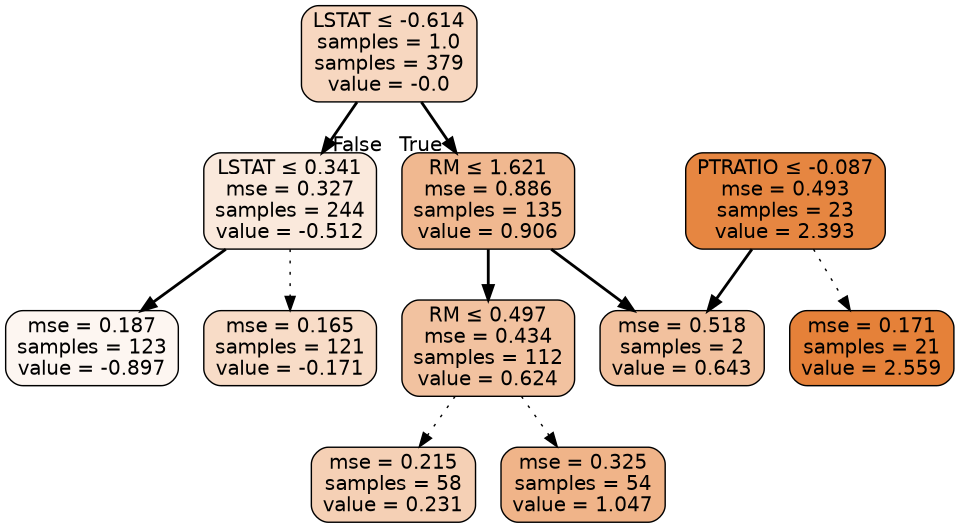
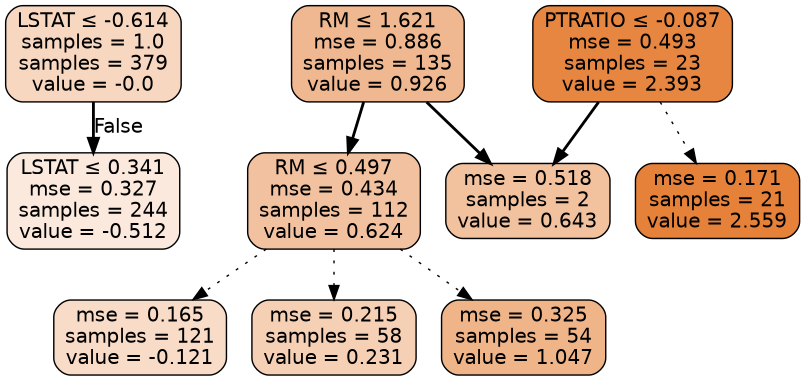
edge "LSTAT ≤ -0.614" -> "RM ≤ 1.621": removed
node "RM ≤ 1.621": text "value = 0.906" -> "value = 0.926"
edge "LSTAT ≤ 0.341" -> "mse = 0.165": now "RM ≤ 0.497" -> "mse = 0.165"
node "mse = 0.187": removed
node "mse = 0.165": text "value = -0.171" -> "value = -0.121"
